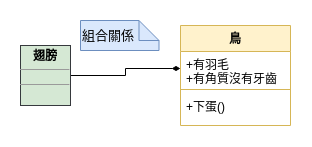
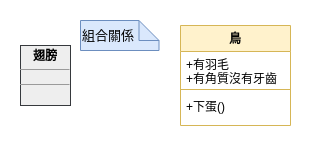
node "翅膀": fillcolor #d5e8d4 -> #eeeeee
edge "翅膀" -> "+有羽毛 +有角質沒有牙齒": removed
